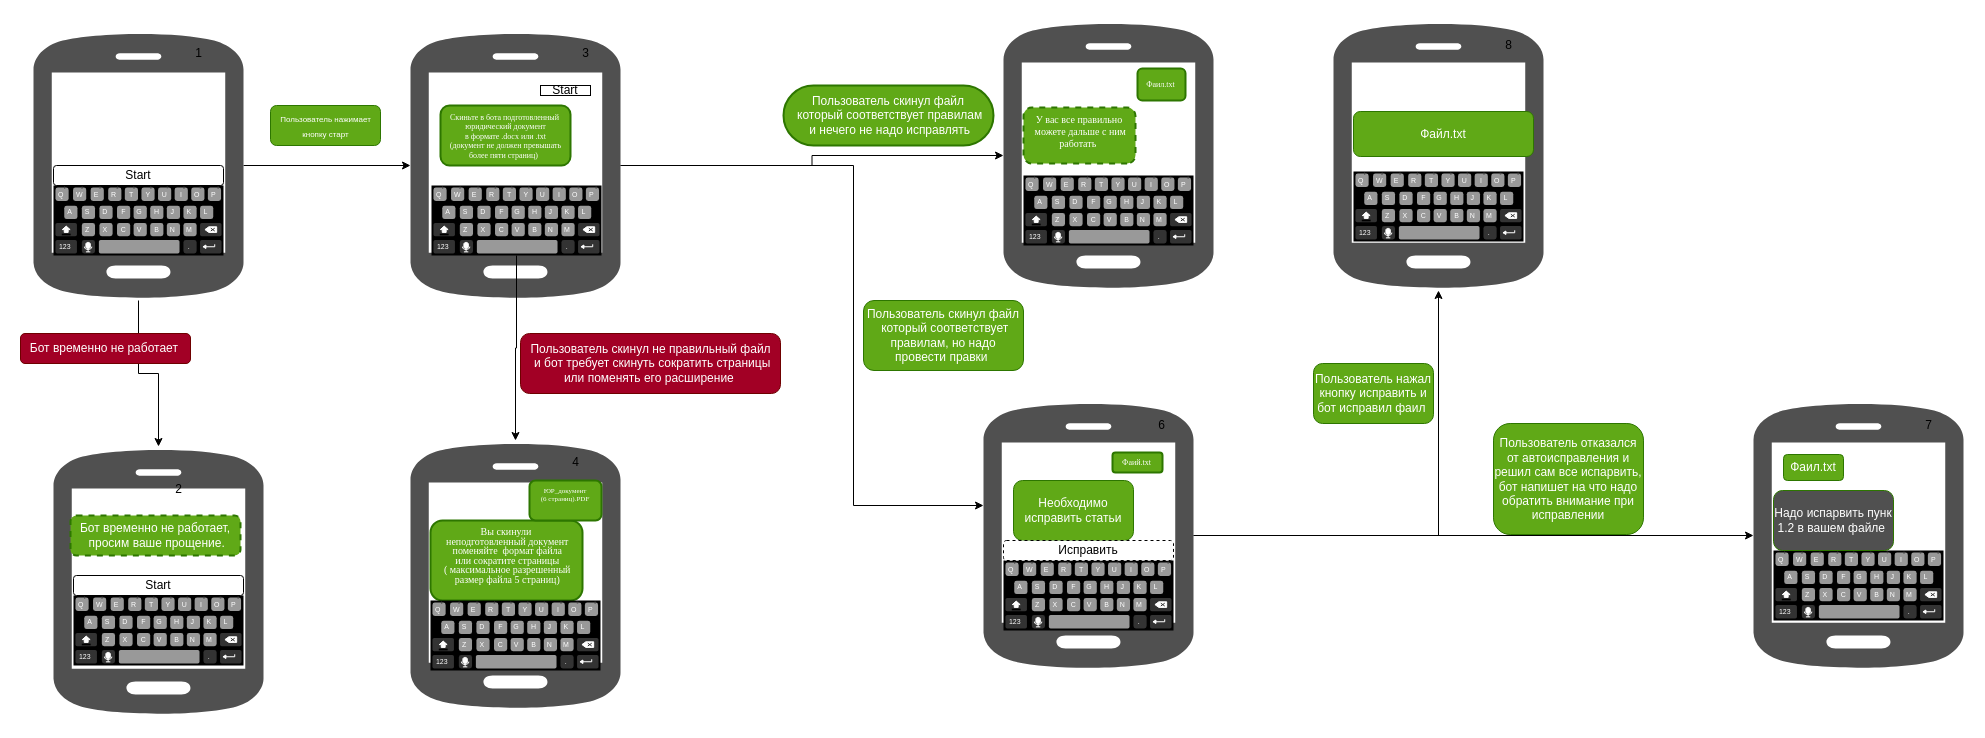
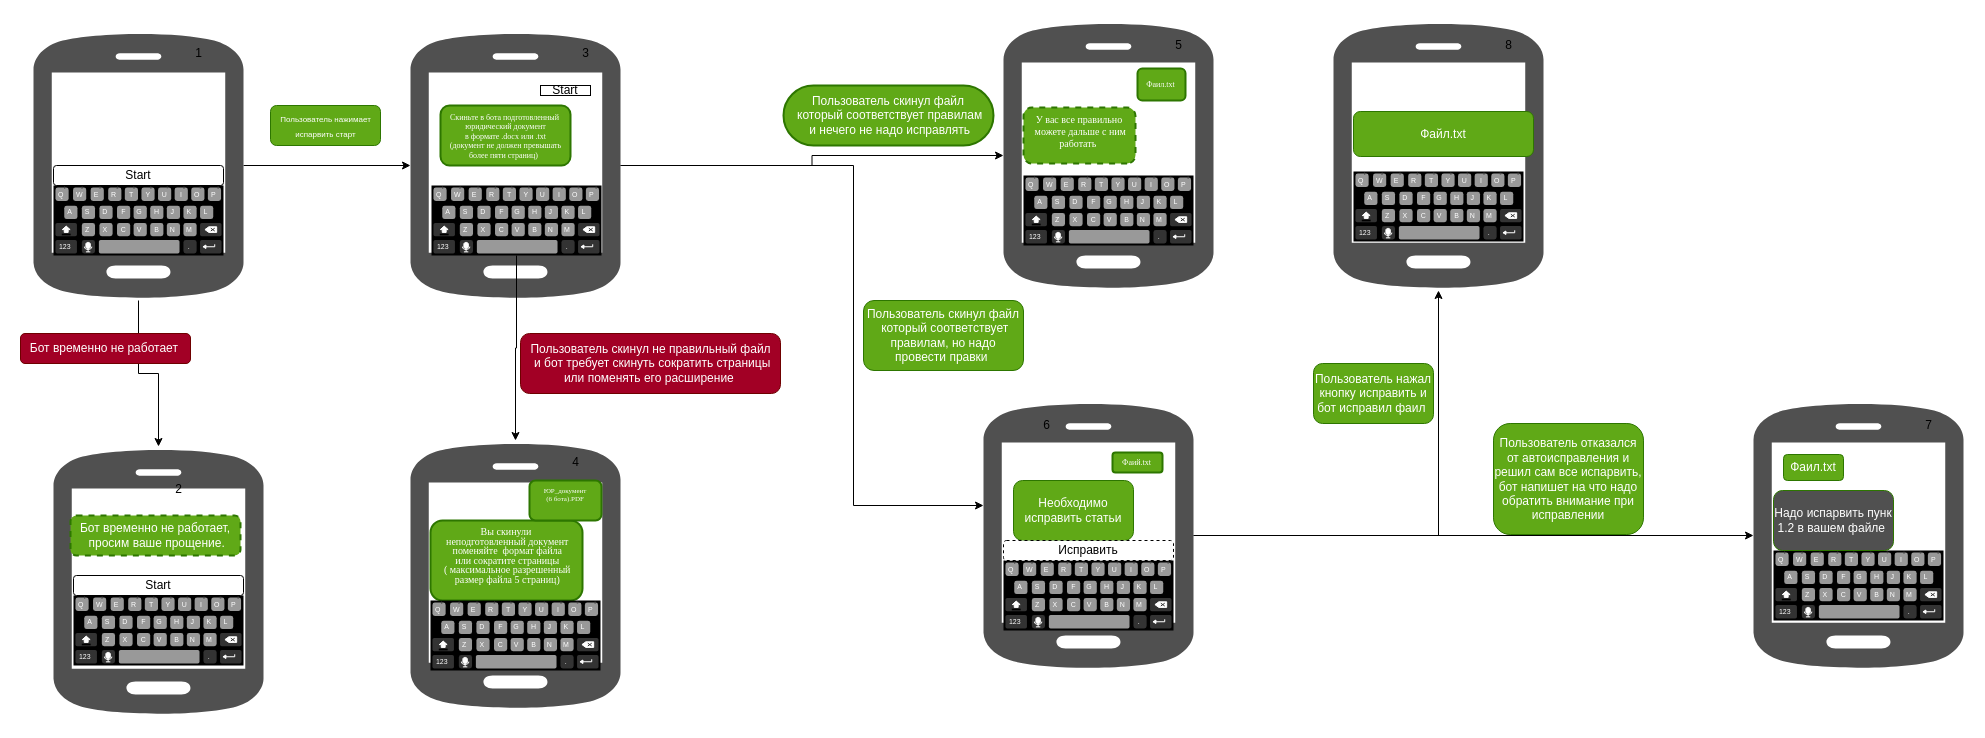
node "5": added
node "Пользователь нажимает кнопку старт": label "Пользователь нажимает кнопку старт" -> "Пользователь нажимает испарвить старт"
node "6": moved (1162, 426) -> (1047, 426)
node "ЮР_документ (6 страниц).PDF": label "ЮР_документ (6 страниц).PDF" -> "ЮР_документ (6 бота).PDF"
